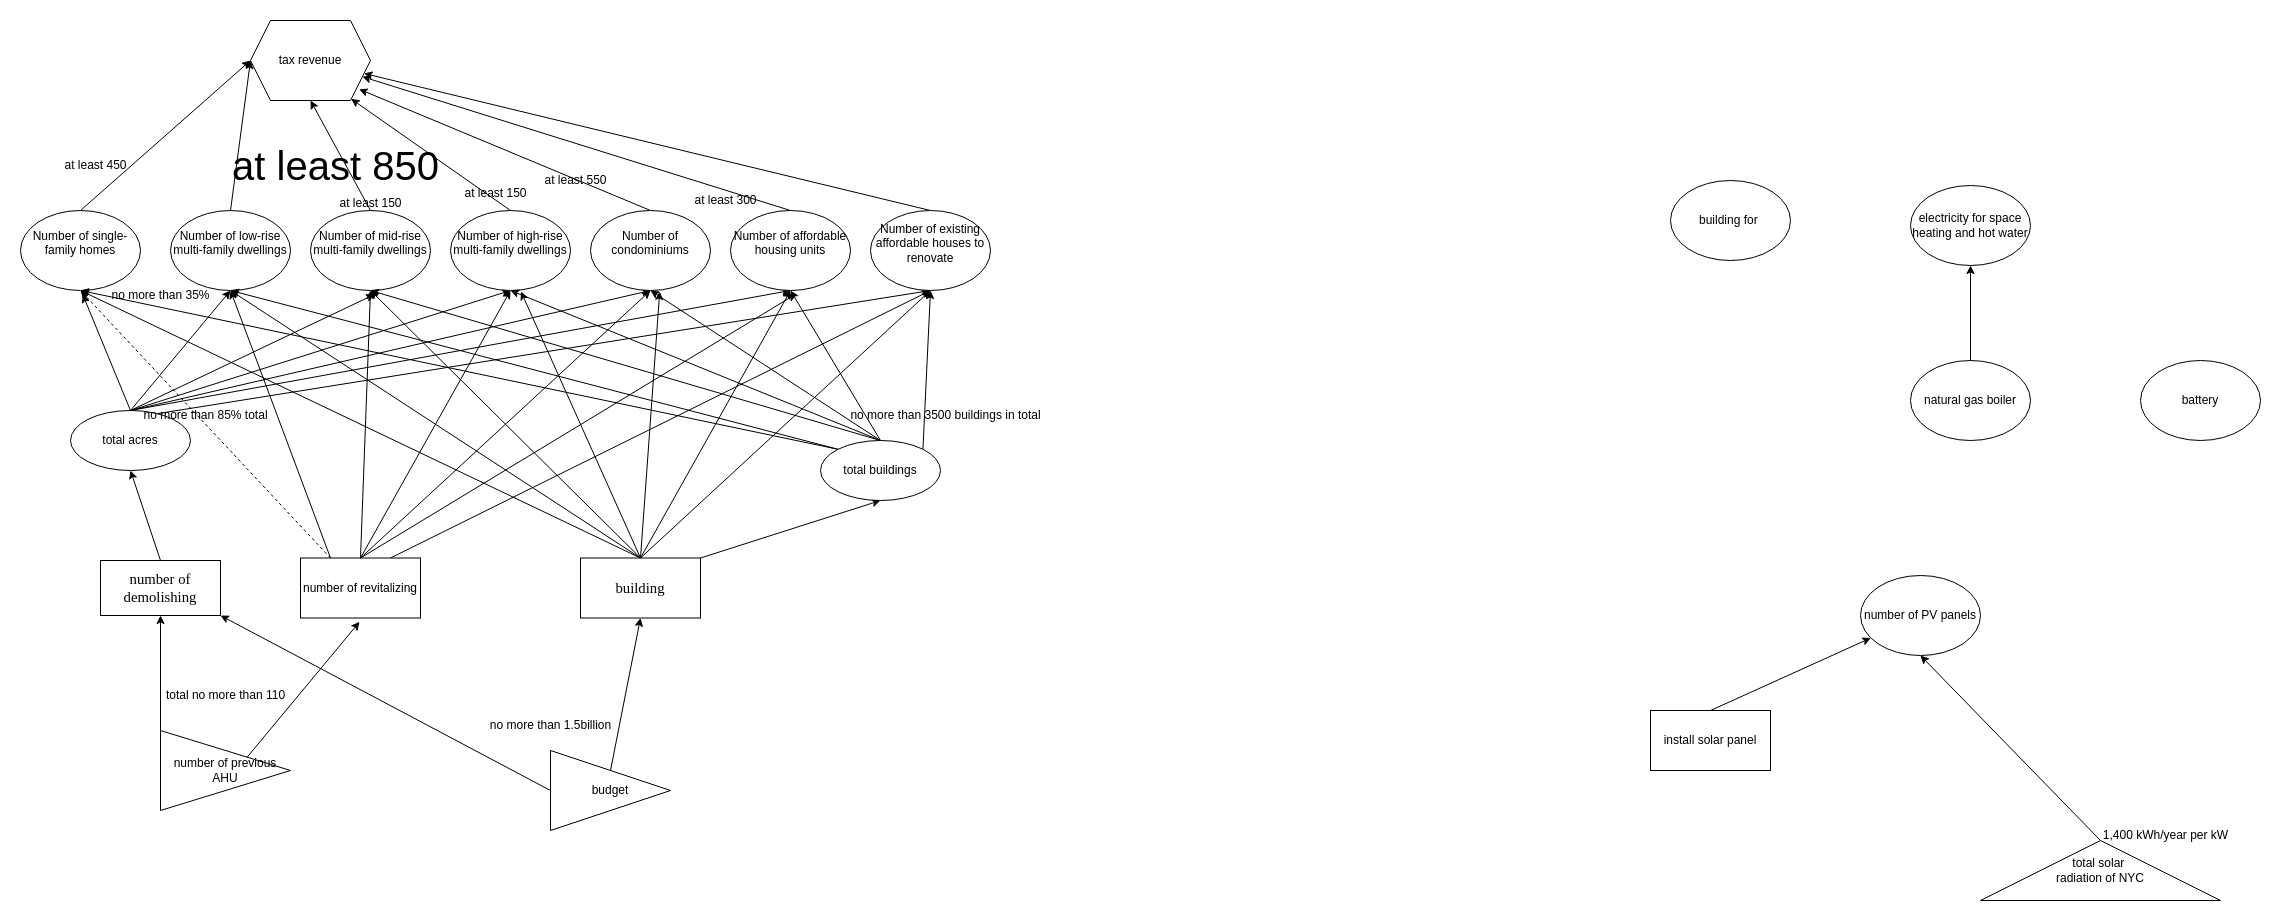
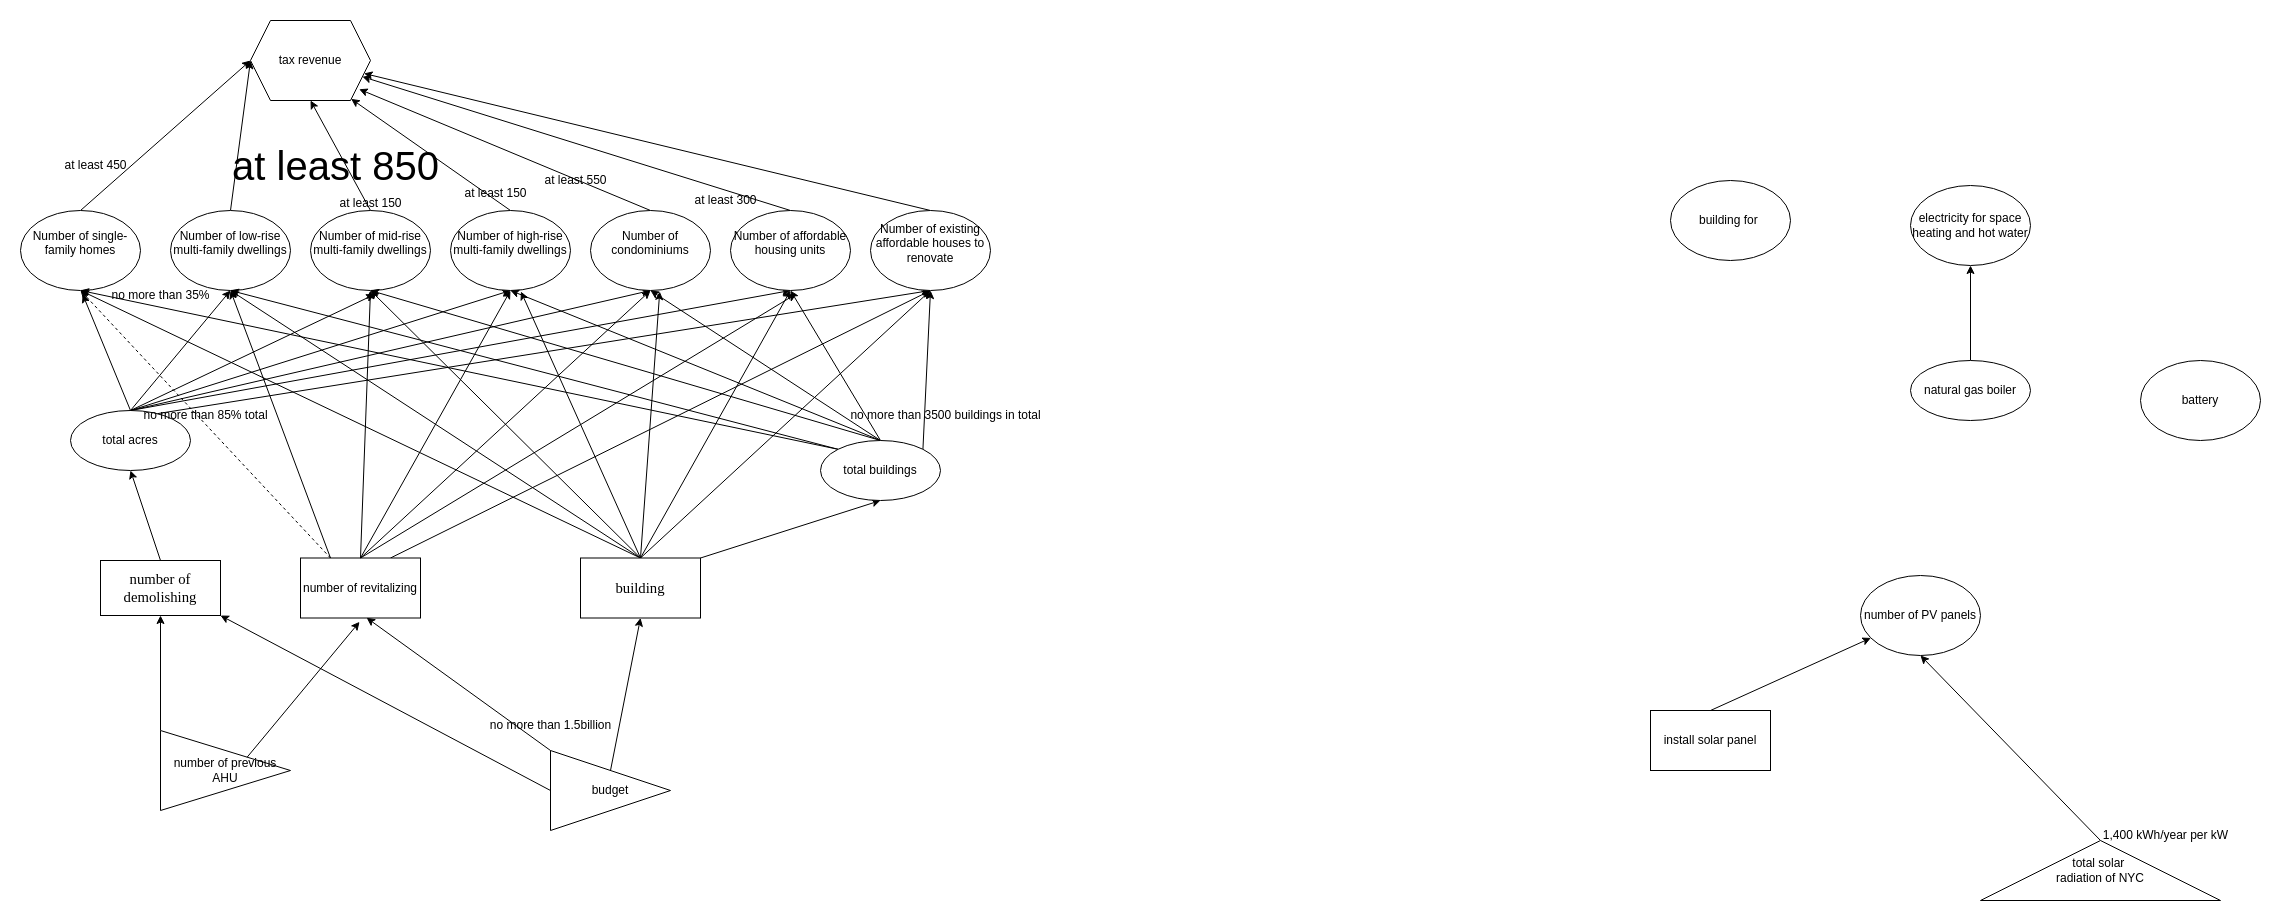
node "natural gas boiler": size 120x80 -> 120x60
edge "budget" -> "number of revitalizing": added
node "total no more than 110": removed
